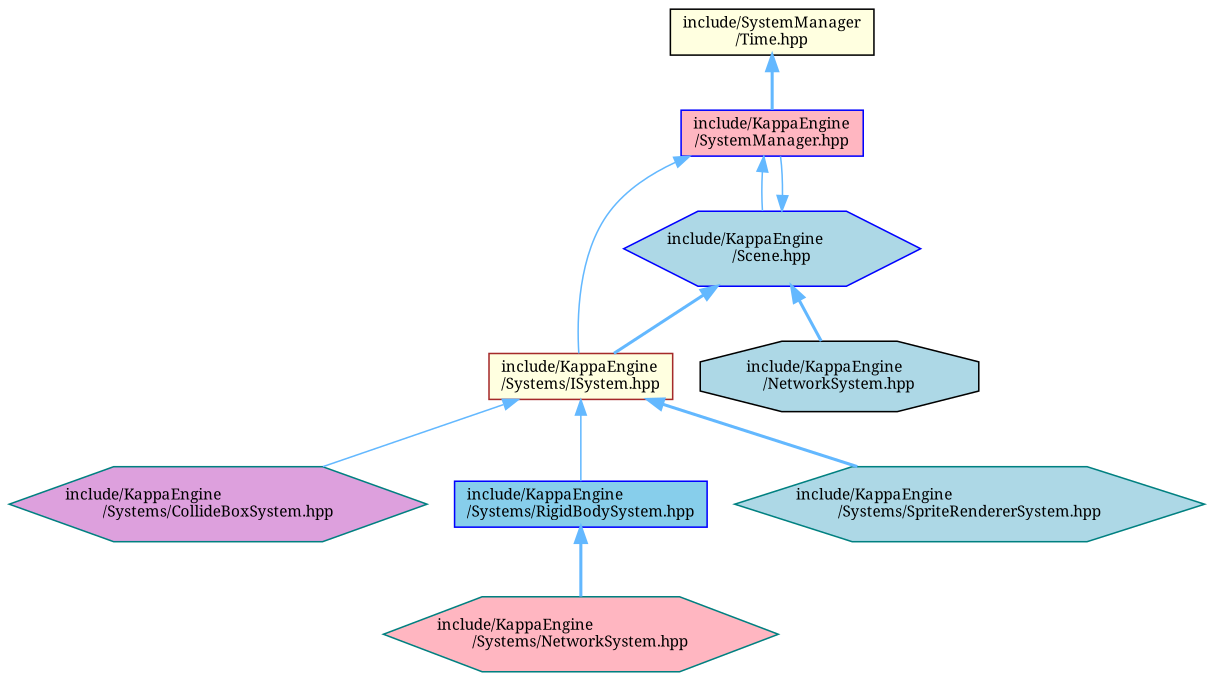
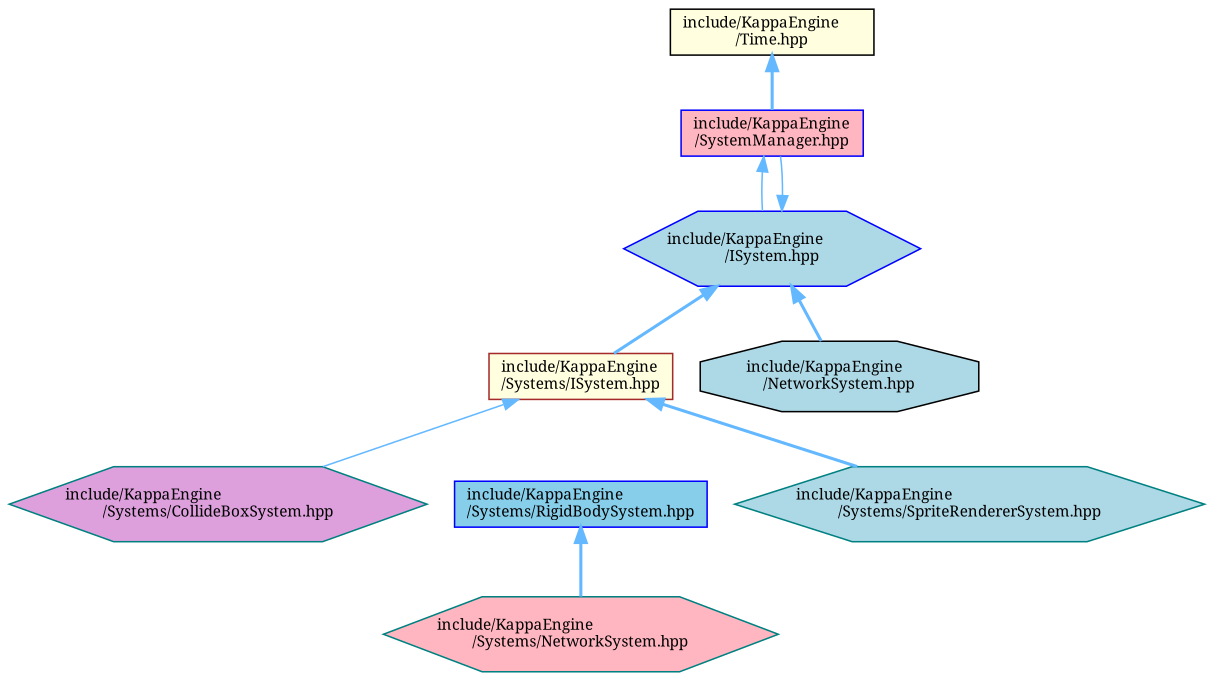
node "include/SystemManager /Time.hpp": label "include/SystemManager /Time.hpp" -> "include/KappaEngine /Time.hpp"
edge "include/KappaEngine /Systems/ISystem.hpp" -> "include/KappaEngine /SystemManager.hpp": removed
node "include/KappaEngine /Scene.hpp": label "include/KappaEngine /Scene.hpp" -> "include/KappaEngine /ISystem.hpp"
edge "include/KappaEngine /Systems/RigidBodySystem.hpp" -> "include/KappaEngine /Systems/ISystem.hpp": removed
